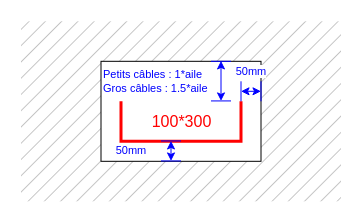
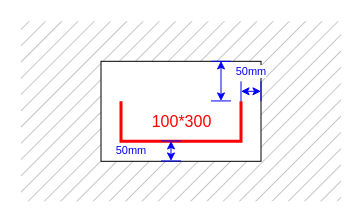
node "Petits câbles : 1*aile Gros câbles : 1.5*aile": removed
